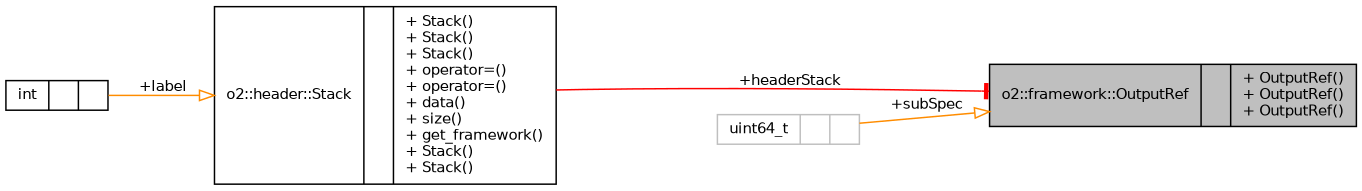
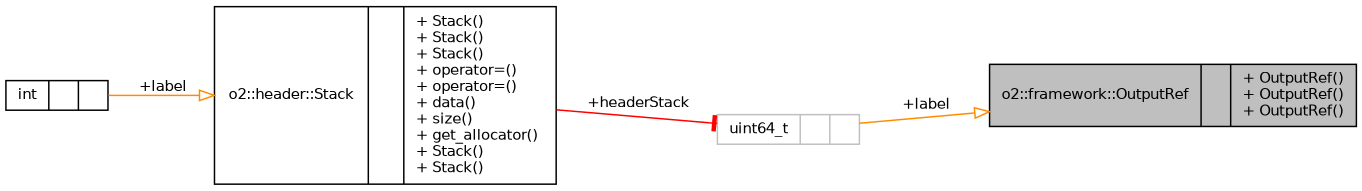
edge "o2::header::Stack" -> "o2::framework::OutputRef": now "o2::header::Stack" -> "uint64_t"
edge "uint64_t" -> "o2::framework::OutputRef": label " +subSpec" -> " +label"
node "o2::header::Stack": text "+ get_framework()" -> "+ get_allocator()"
